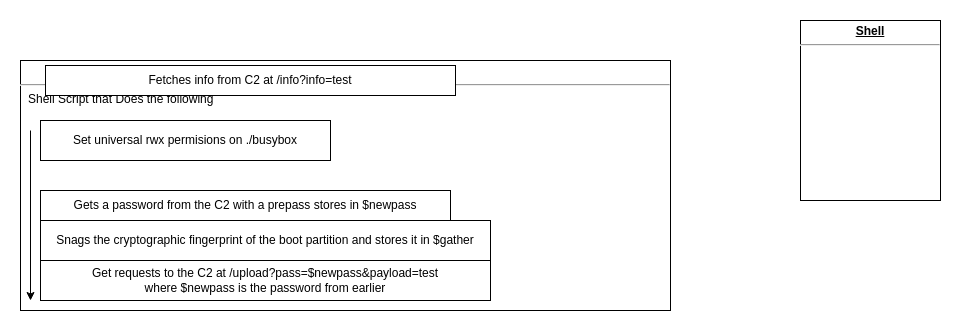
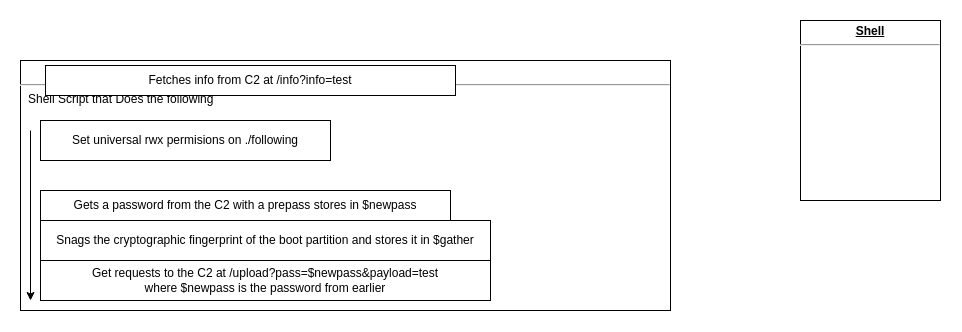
node "Set universal rwx permisions on ./busybox": label "Set universal rwx permisions on ./busybox" -> "Set universal rwx permisions on ./following"
